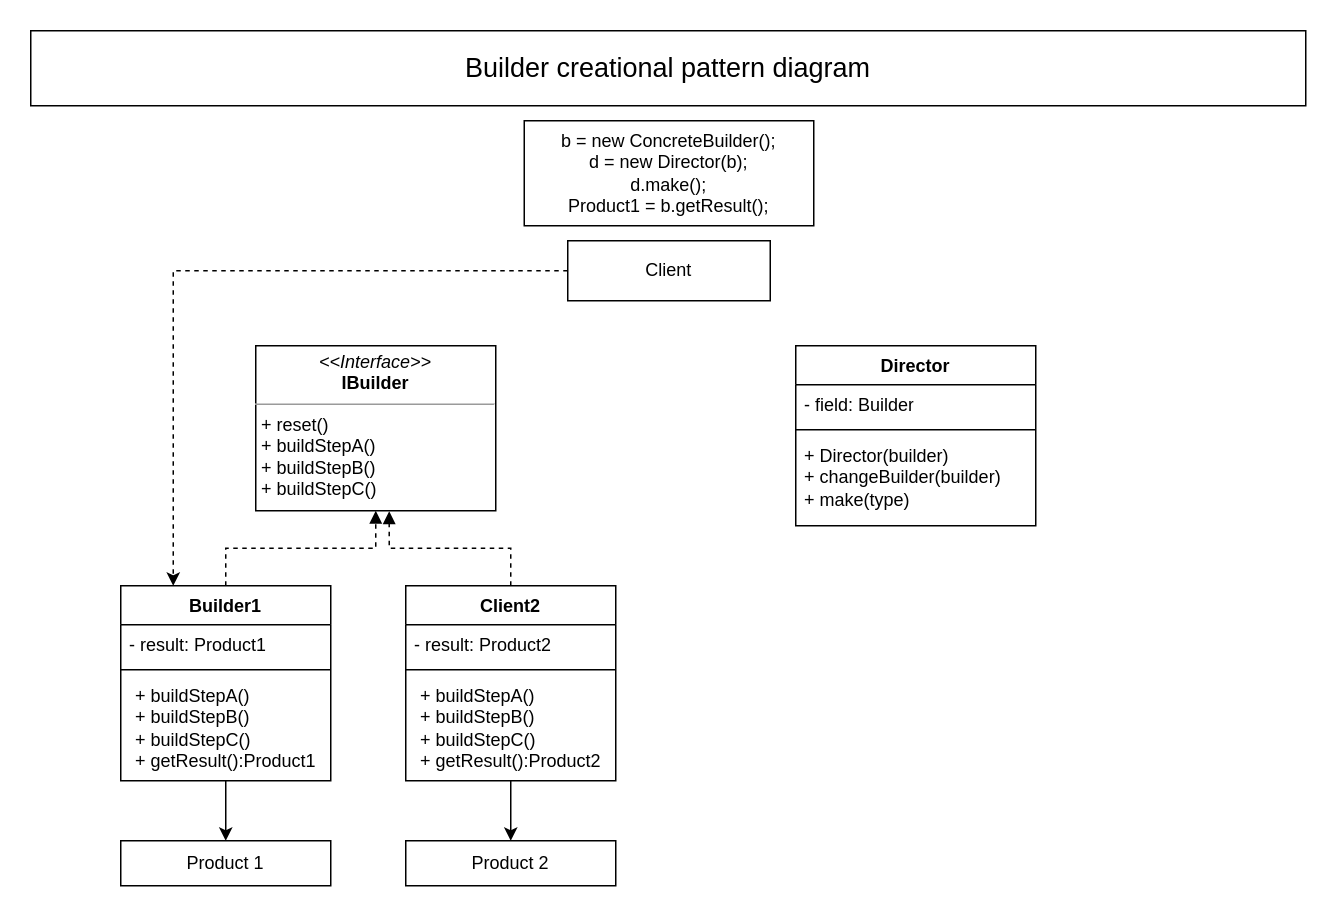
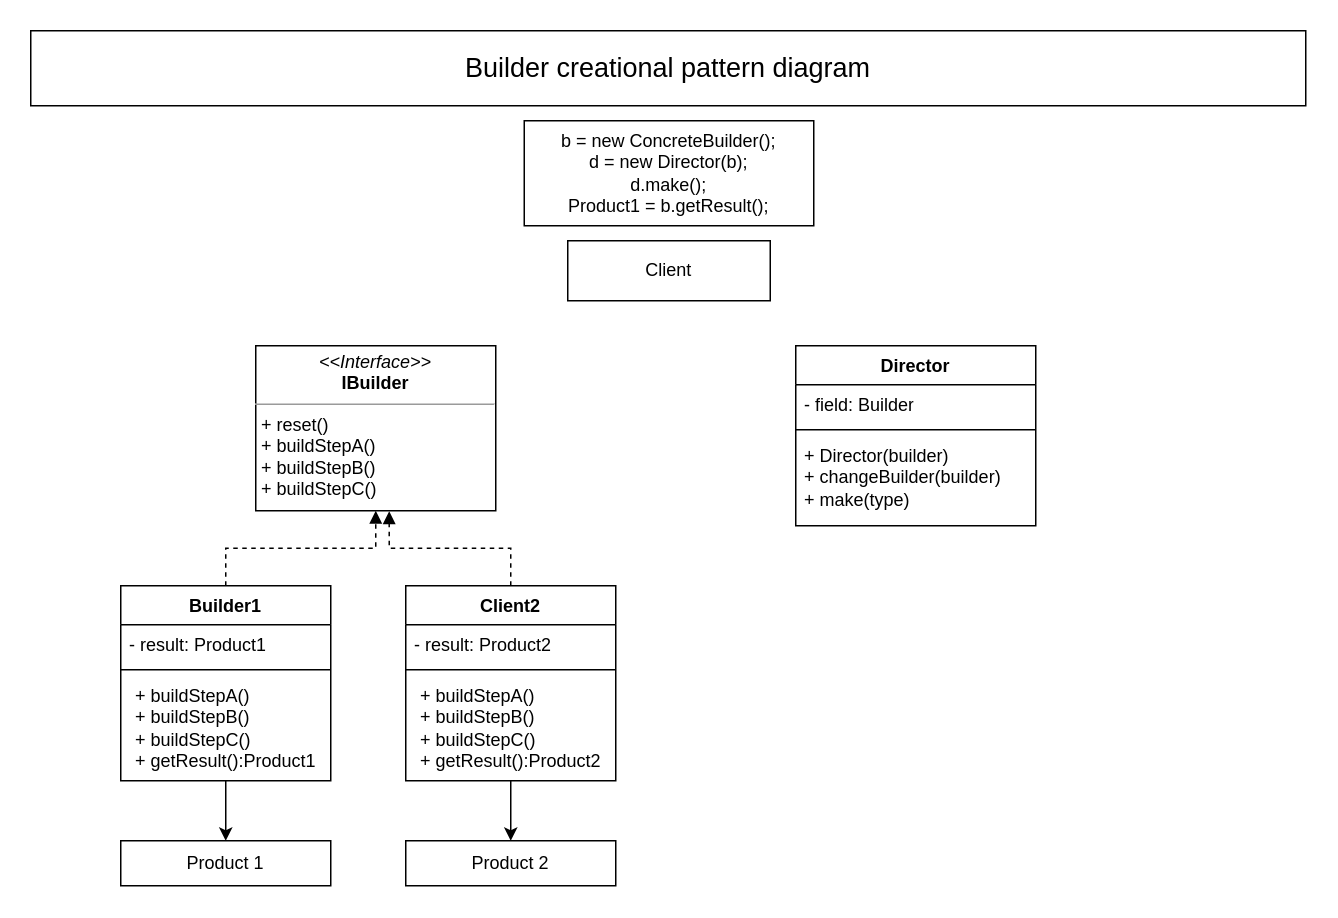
edge "Client" -> "Builder1": removed
